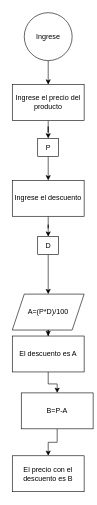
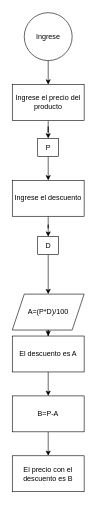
node "B=P-A": moved (57, 411) -> (48, 414)
